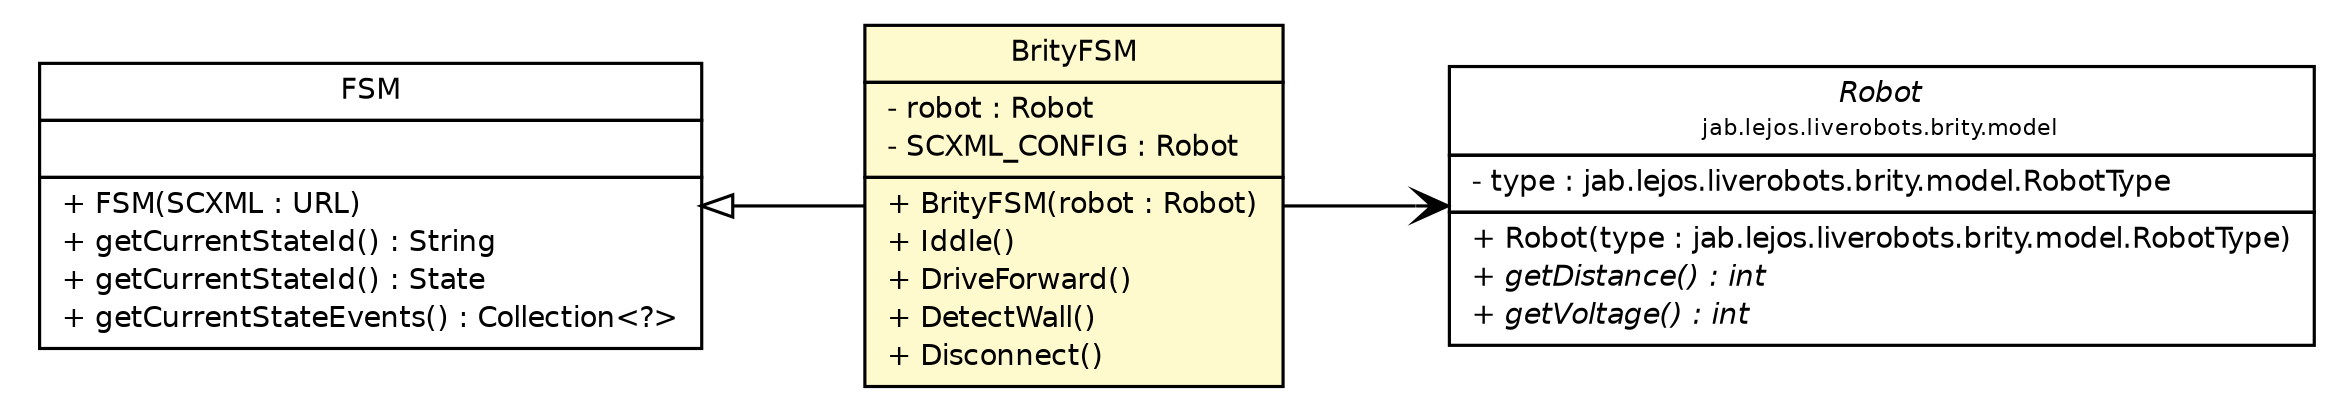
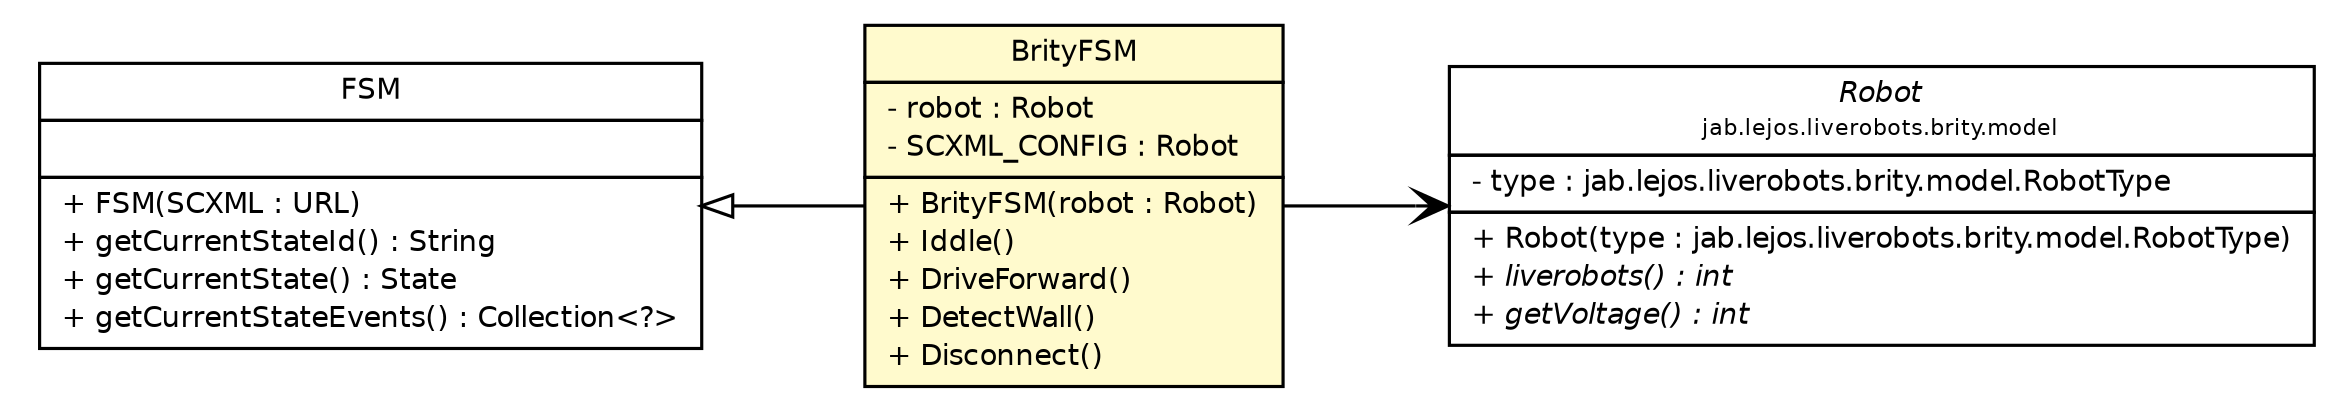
node "Robot": text "+ getDistance() : int" -> "+ liverobots() : int"
node "FSM": text "+ getCurrentStateId() : State" -> "+ getCurrentState() : State"
